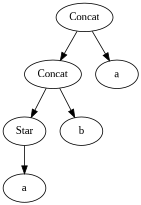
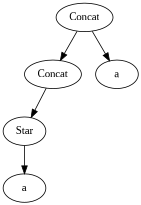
node "b": removed
